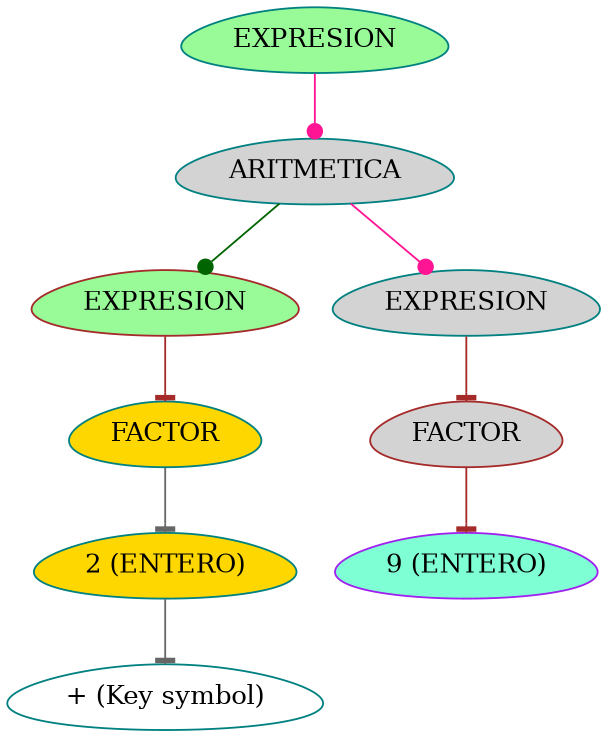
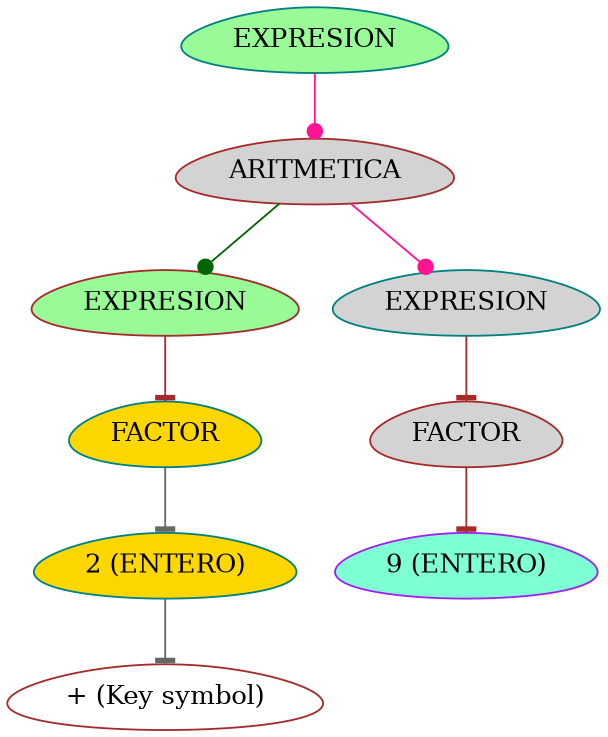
node "ARITMETICA": color teal -> brown
node "+ (Key symbol)": color teal -> brown
